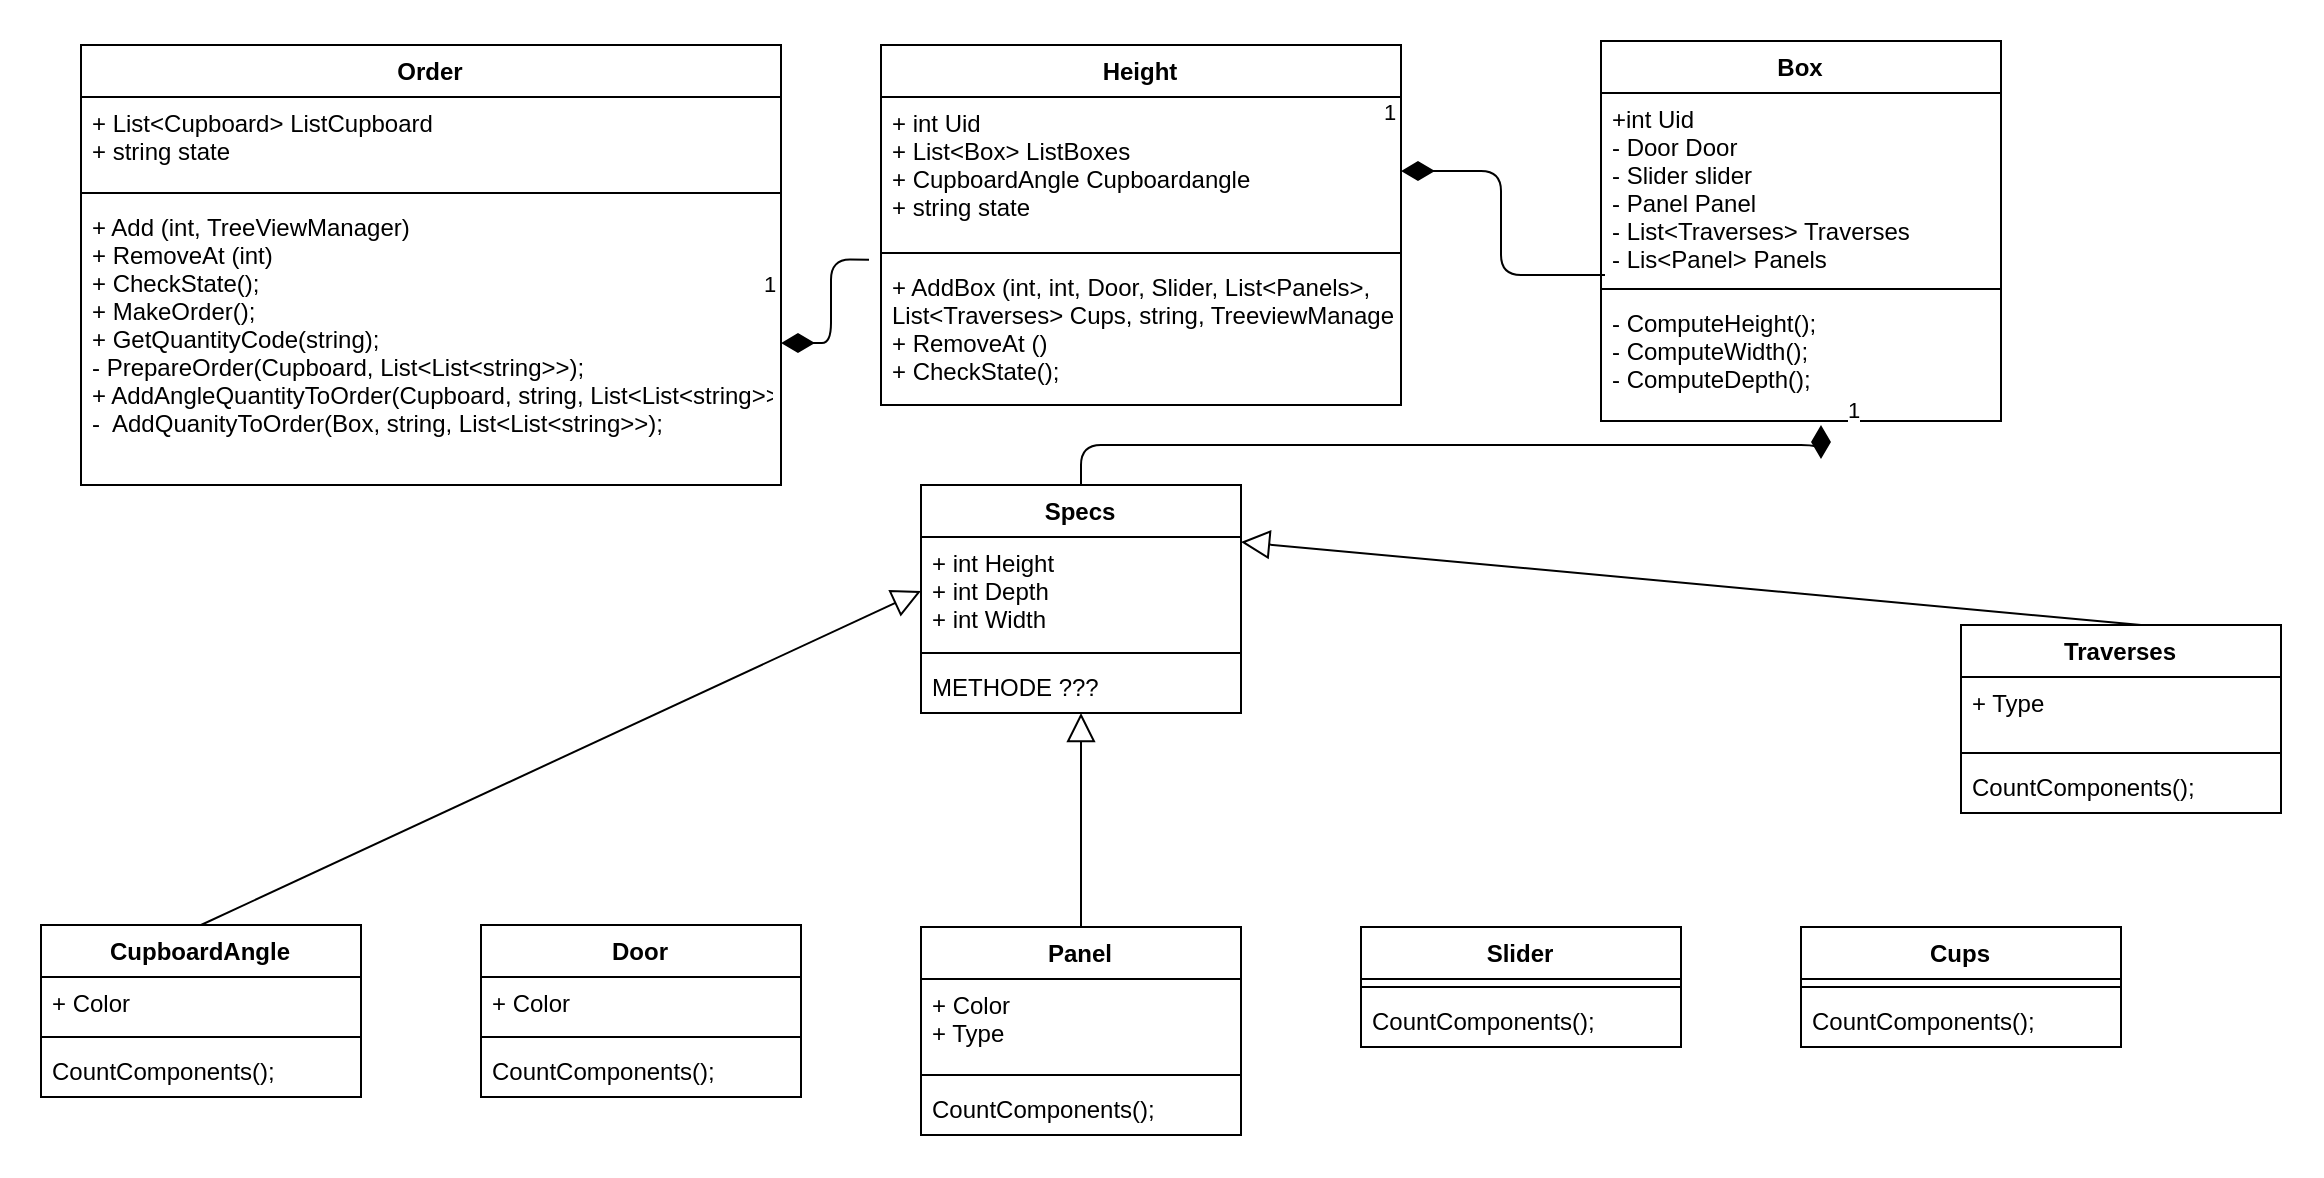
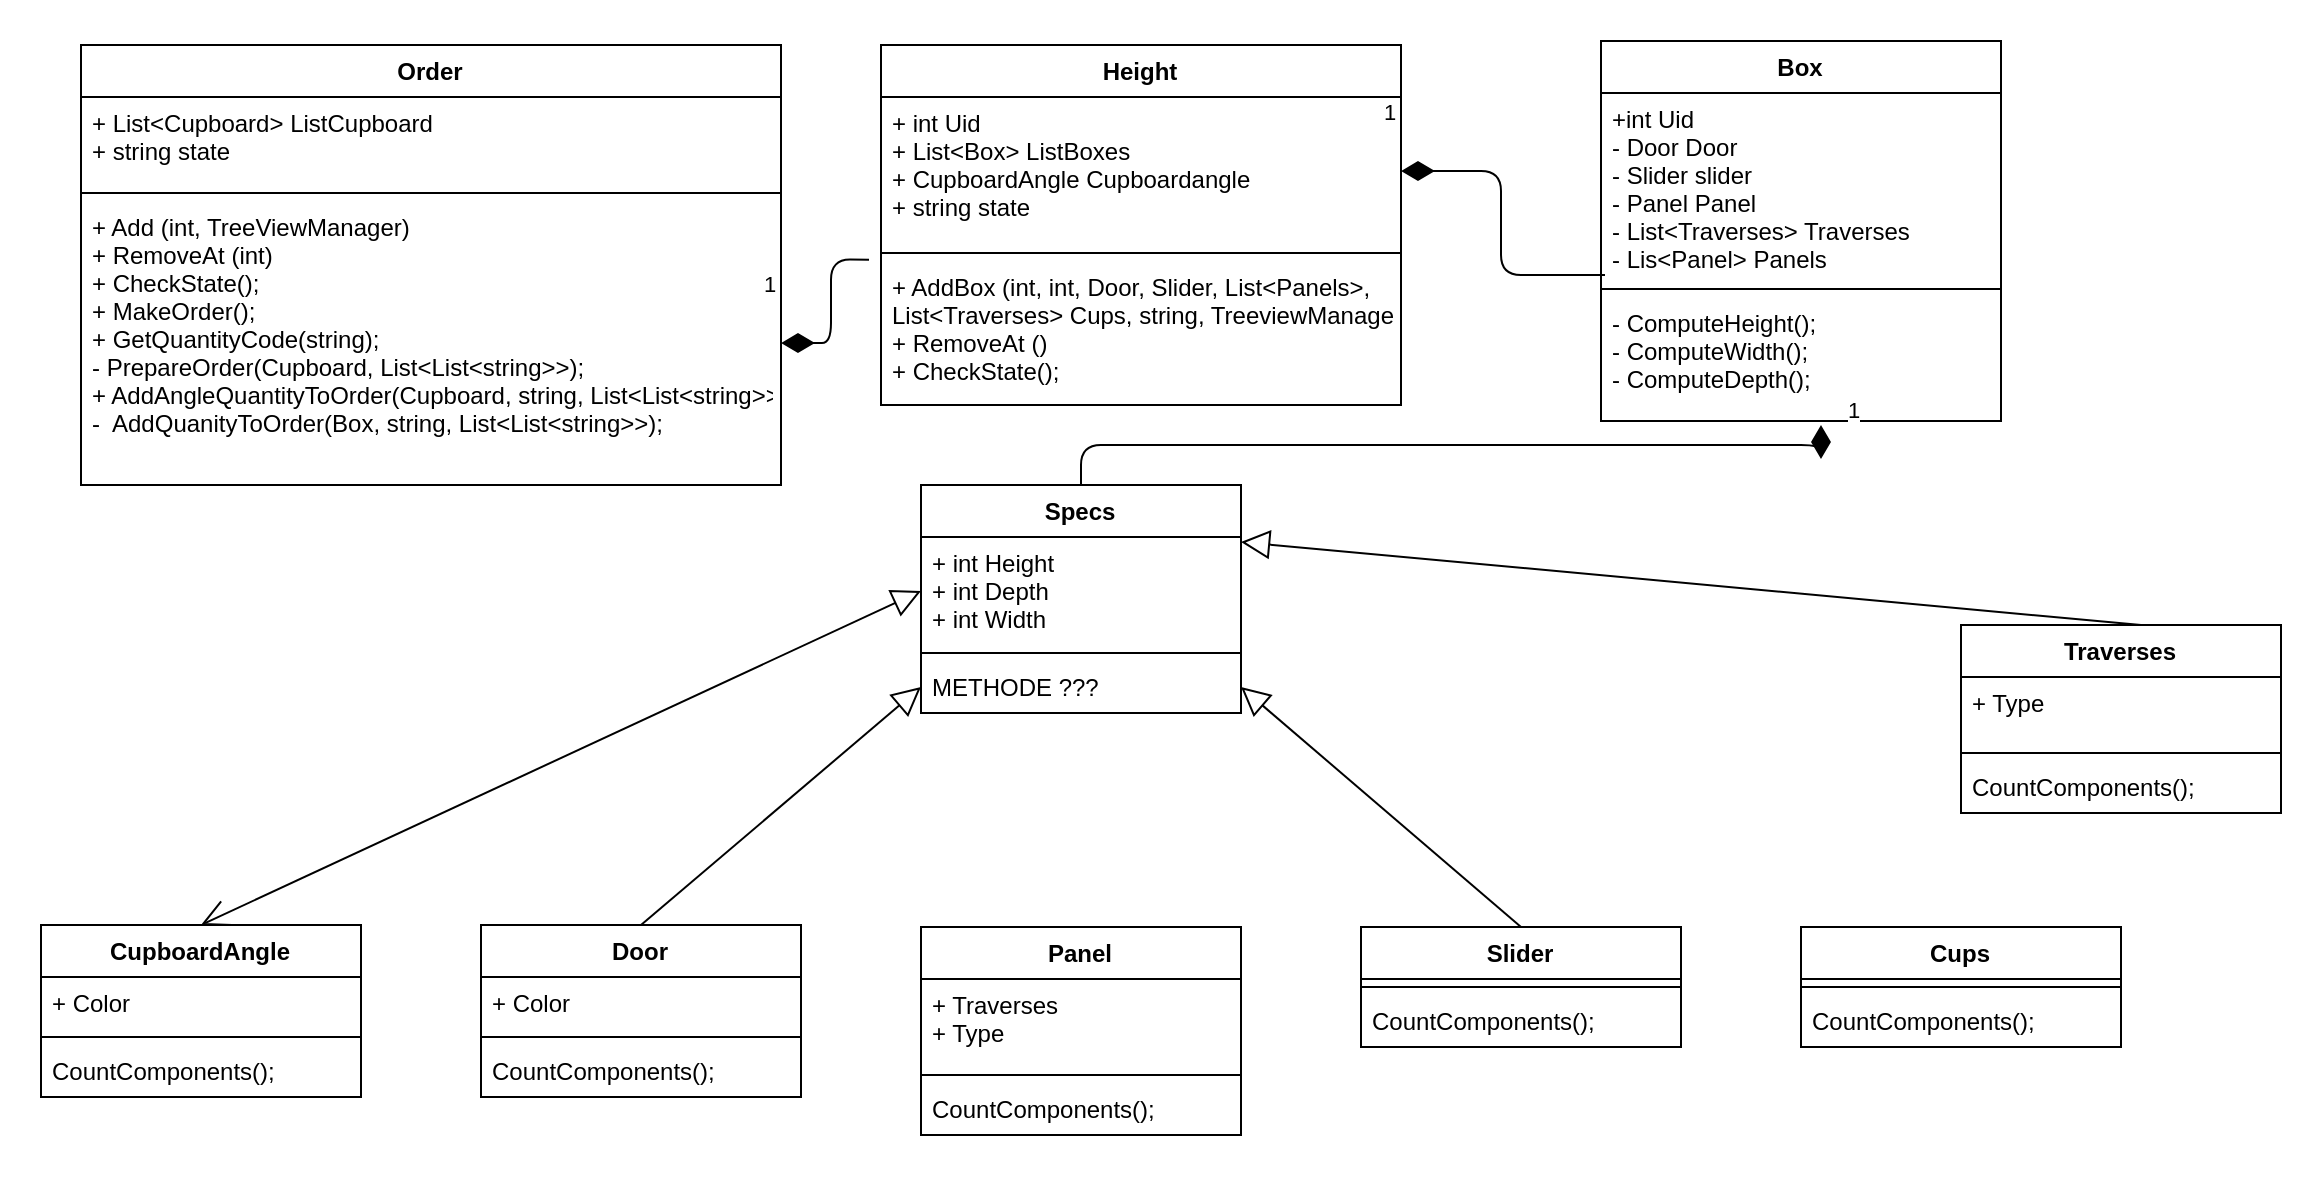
edge "Door" -> "METHODE ???": added
edge "Slider" -> "METHODE ???": added
edge "Panel" -> "METHODE ???": removed
edge "CupboardAngle" -> "+ int Height + int Depth + int Width": arrowhead none -> open
node "+ Color + Type": label "+ Color + Type" -> "+ Traverses + Type"
